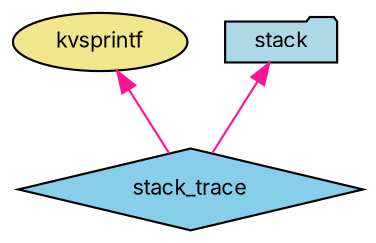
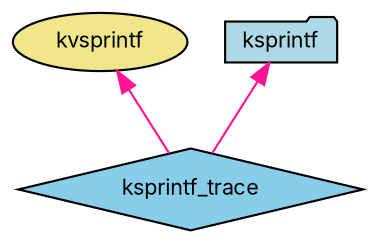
node "stack": label "stack" -> "ksprintf"
node "stack_trace": label "stack_trace" -> "ksprintf_trace"
